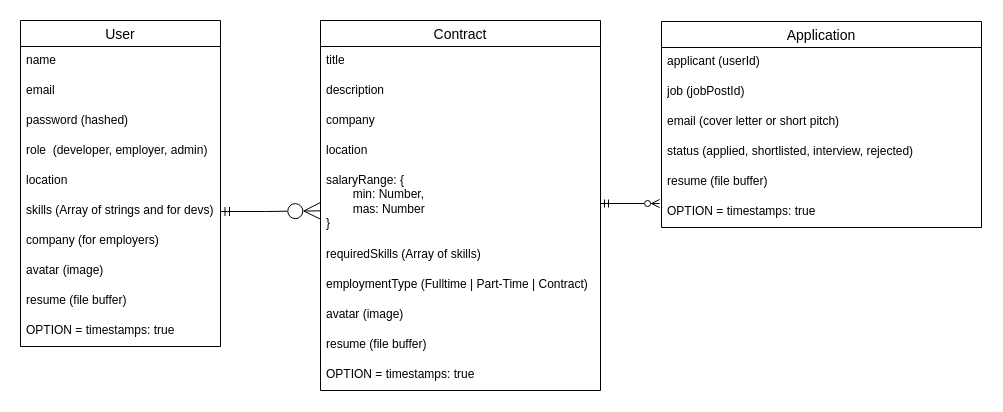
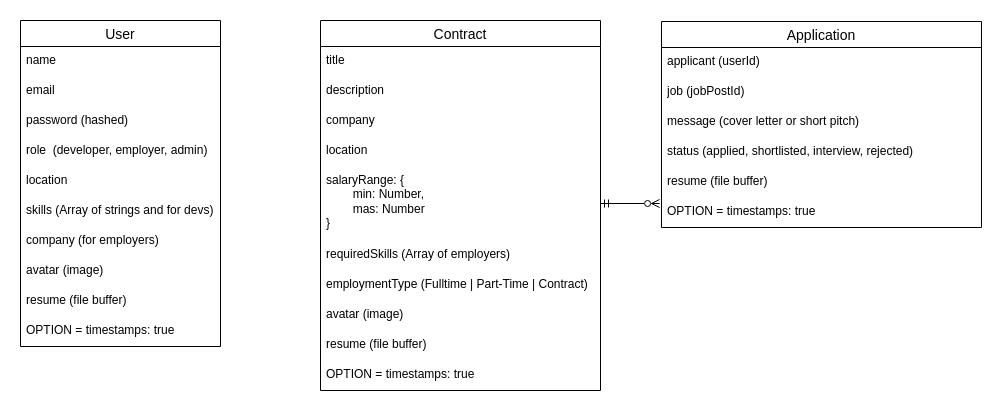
node "email (cover letter or short pitch)": label "email (cover letter or short pitch)" -> "message (cover letter or short pitch)"
edge "salaryRange: { min: Number, mas: Number }" -- "skills (Array of strings and for devs)": removed
node "requiredSkills (Array of skills)": label "requiredSkills (Array of skills)" -> "requiredSkills (Array of employers)"
